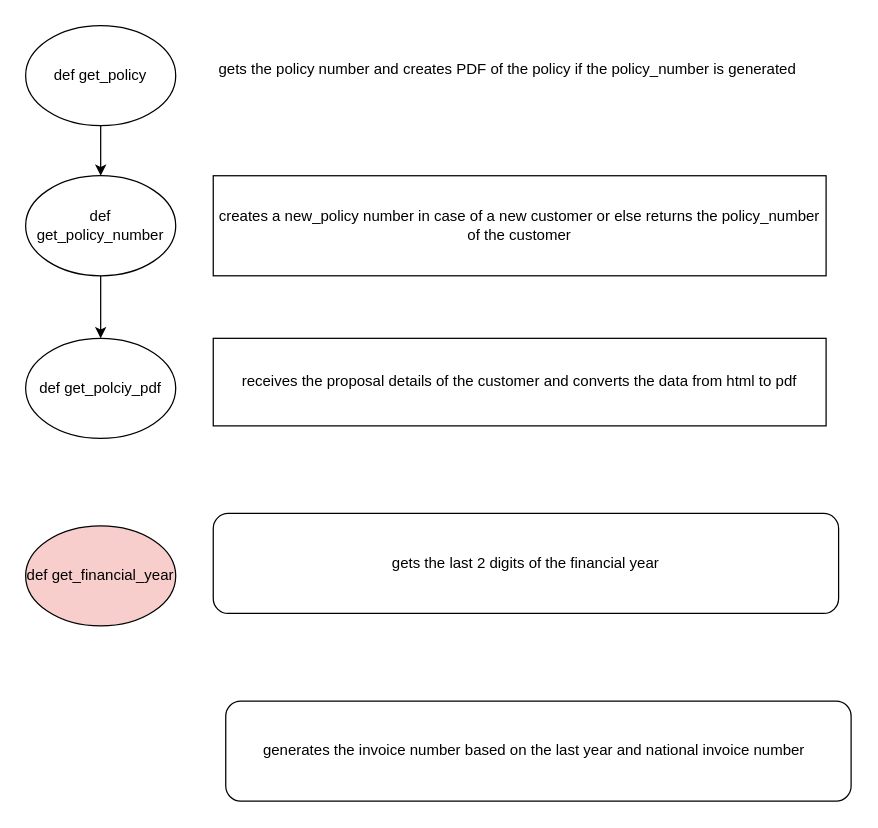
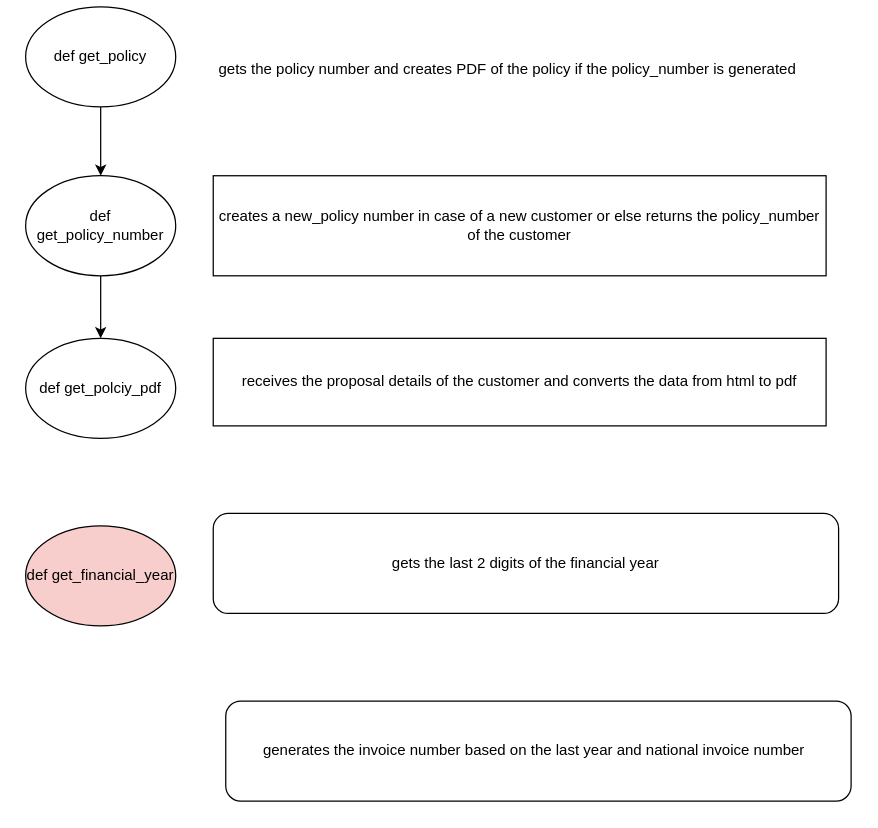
node "def get_policy": moved (101, 76) -> (101, 57)
